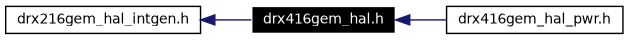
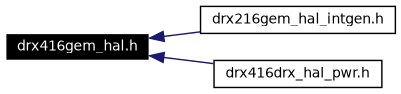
edge "drx416gem_hal.h" -> "drx216gem_hal_intgen.h": reversed
node "drx416gem_hal_pwr.h": label "drx416gem_hal_pwr.h" -> "drx416drx_hal_pwr.h"
